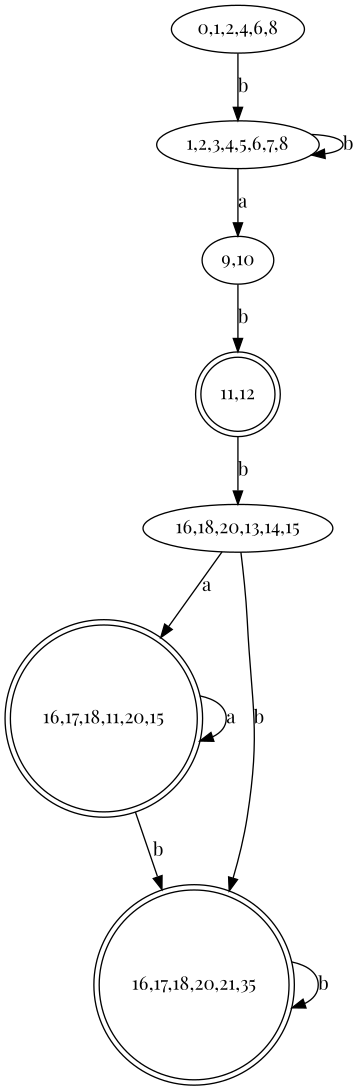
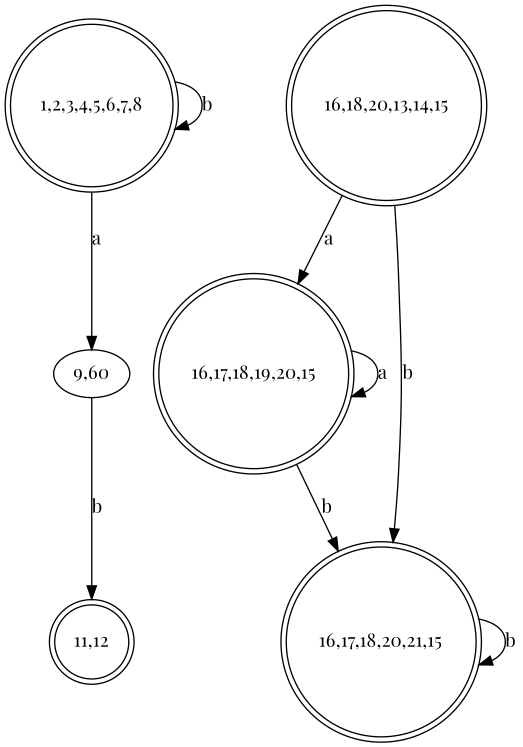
node "0,1,2,4,6,8": removed
node "1,2,3,4,5,6,7,8": shape ellipse -> doublecircle
node "9,10": label "9,10" -> "9,60"
edge "11,12" -> "16,18,20,13,14,15": removed, label "b"
node "16,18,20,13,14,15": shape ellipse -> doublecircle
node "16,17,18,11,20,15": label "16,17,18,11,20,15" -> "16,17,18,19,20,15"
node "16,17,18,20,21,35": label "16,17,18,20,21,35" -> "16,17,18,20,21,15"
